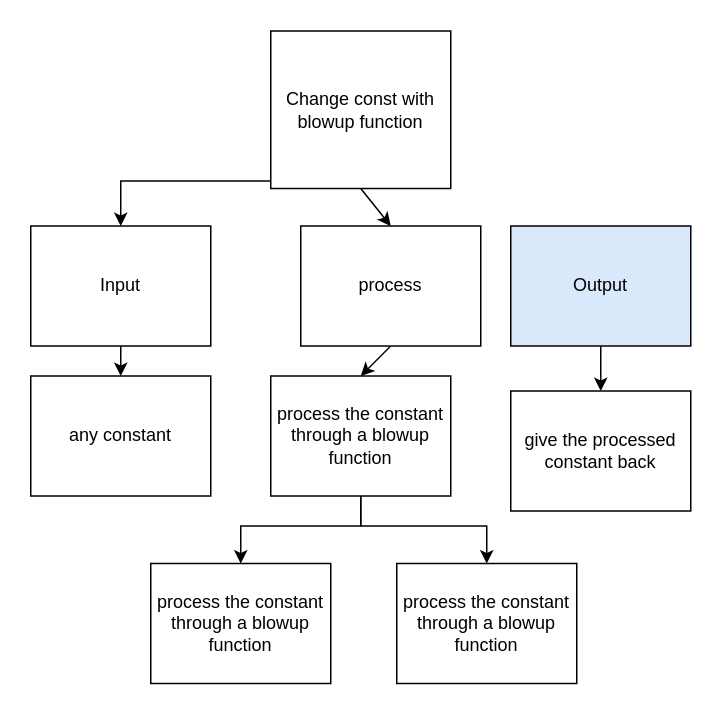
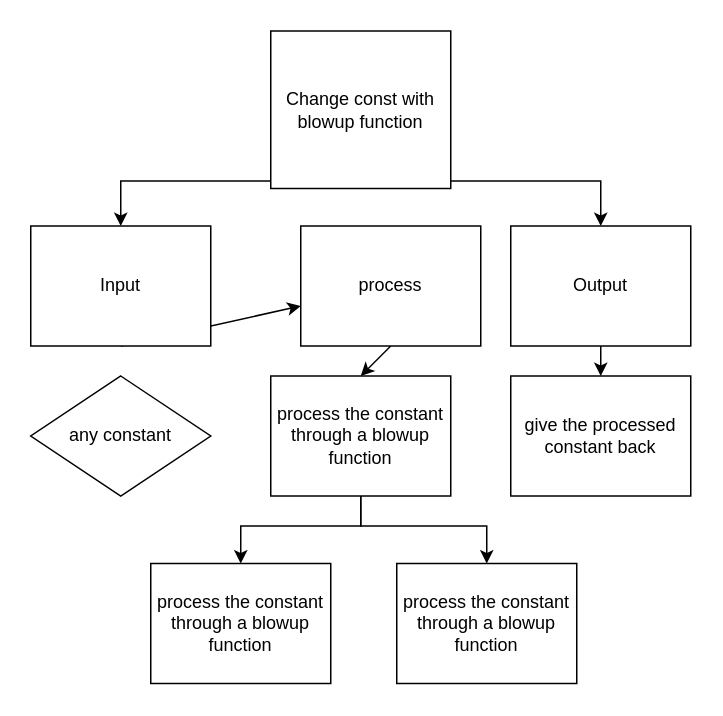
edge "Change const with blowup function" -> "Output": added
edge "Change const with blowup function" -> "process": removed
node "Output": fillcolor #dae8fc -> #ffffff
edge "Input" -> "any constant": now "Input" -> "process"
node "any constant": shape rectangle -> diamond
node "give the processed constant back": moved (601, 451) -> (601, 436)
